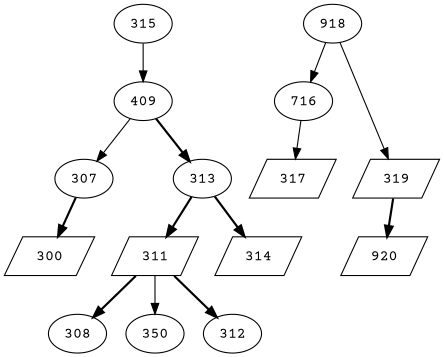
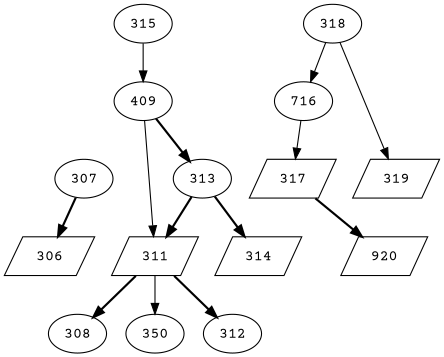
node "918": label "918" -> "318"
edge "409" -> "307": now "409" -> "311"
edge "319" -> "920": now "317" -> "920"
node "300": label "300" -> "306"
